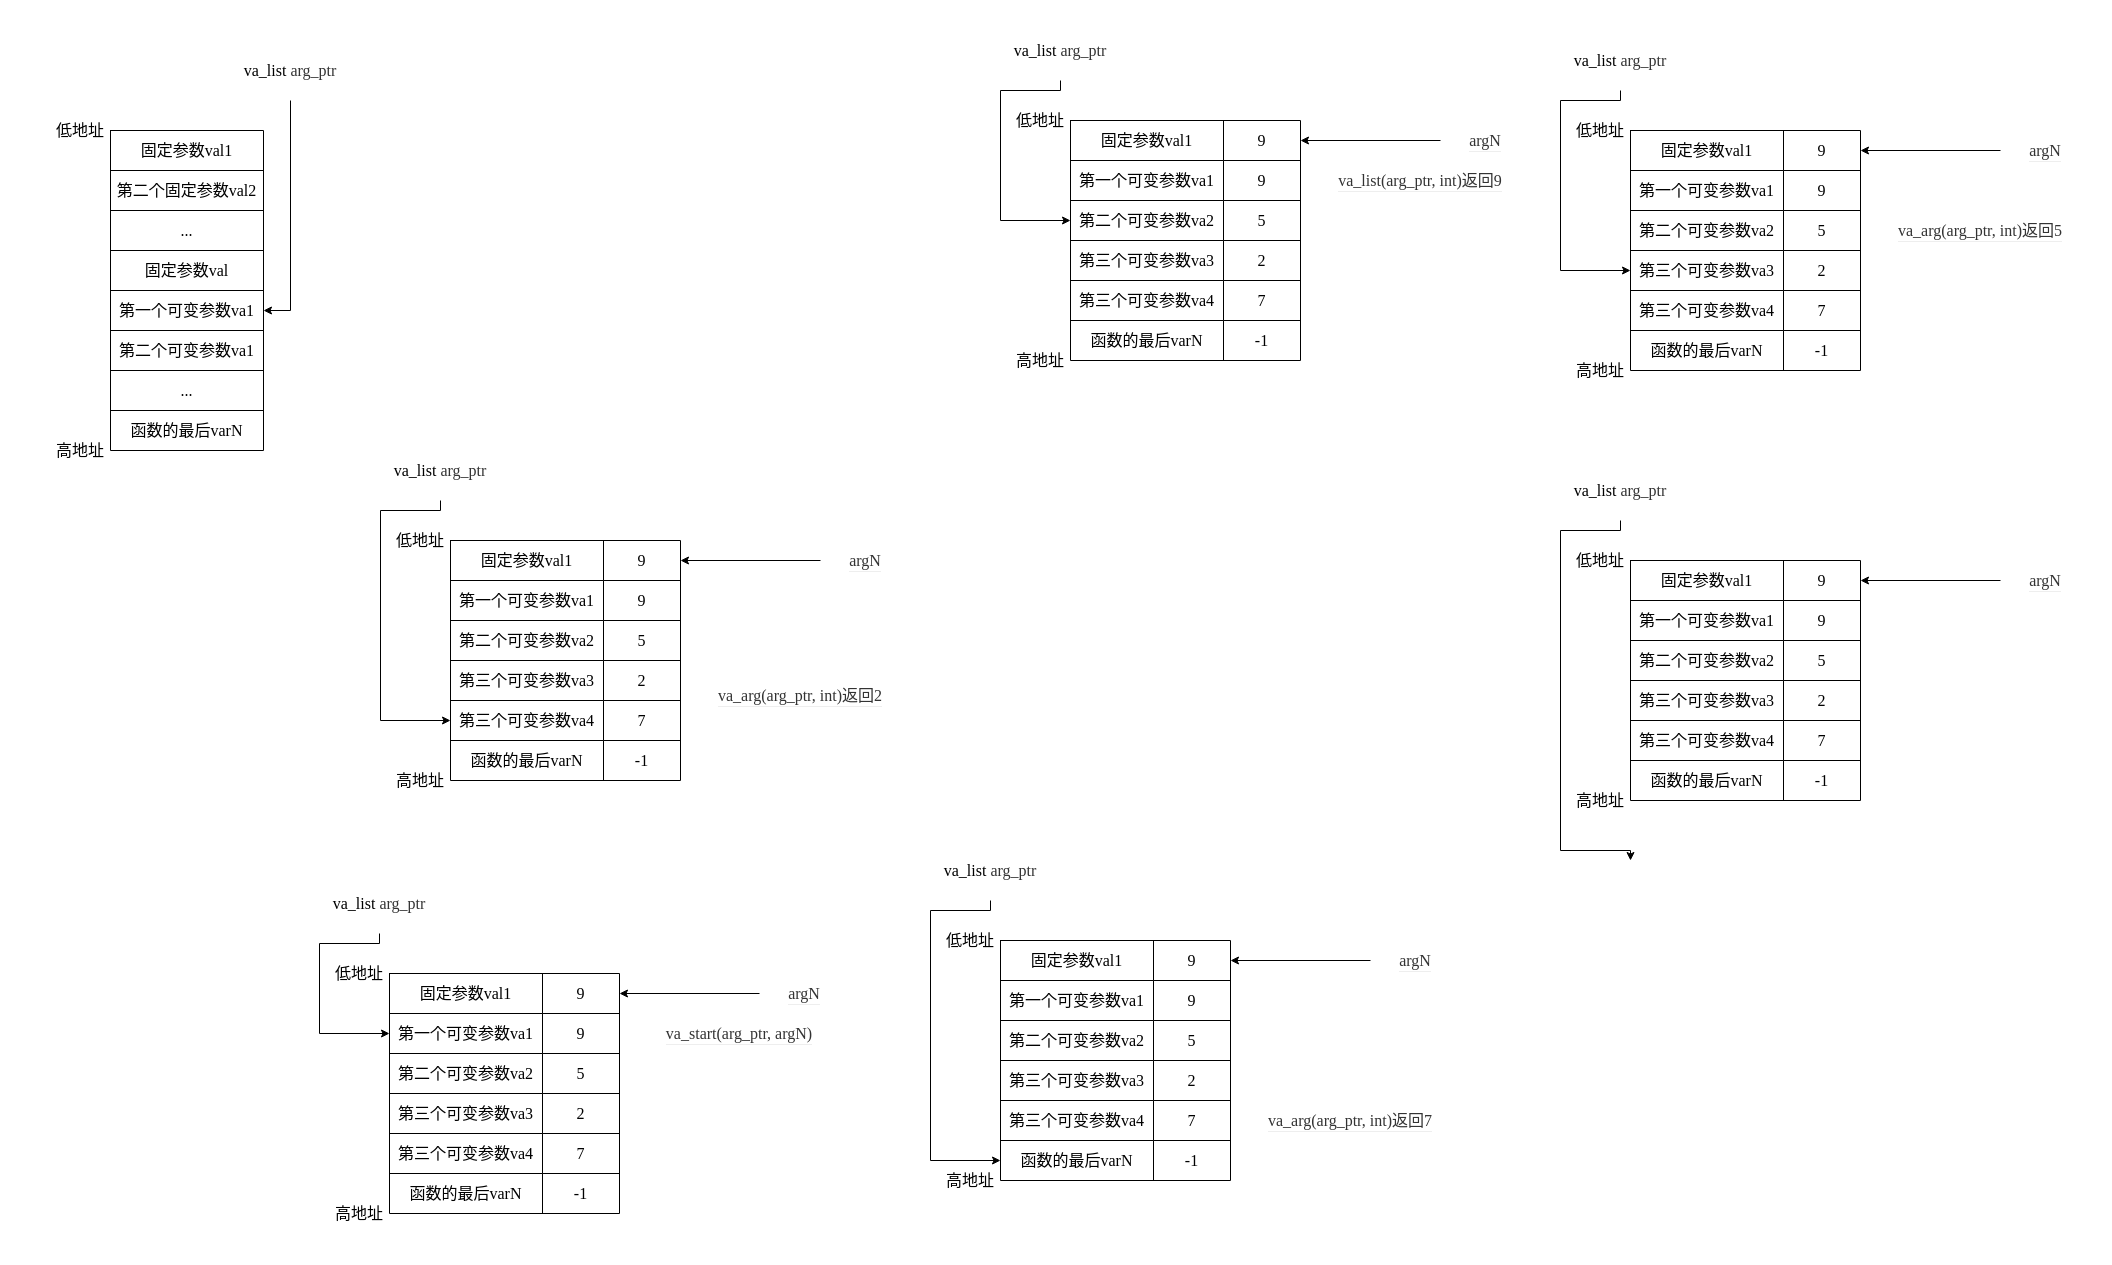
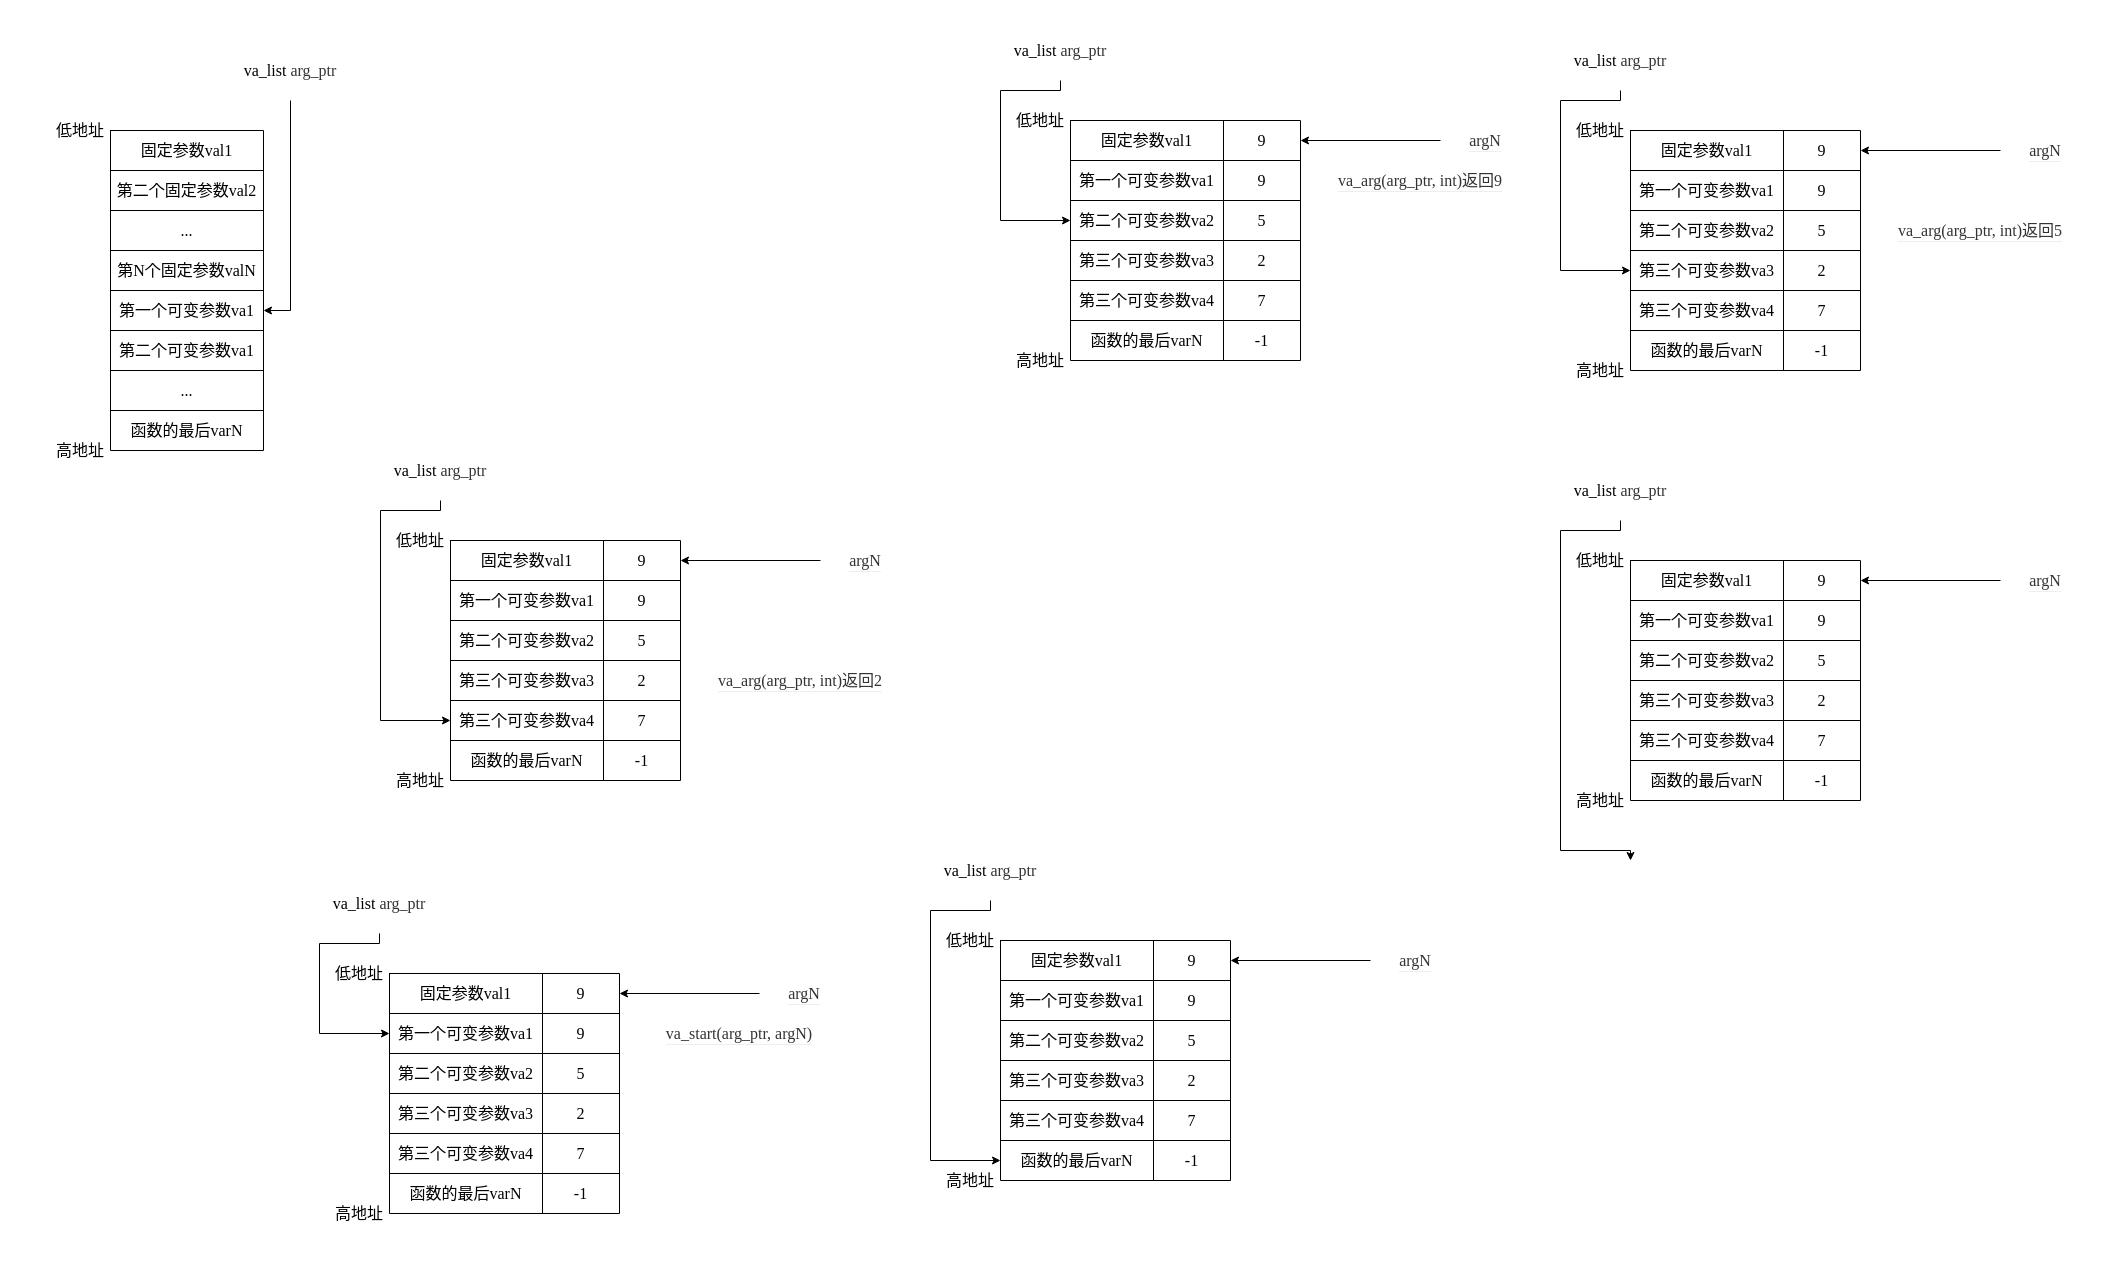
node "va_list(arg_ptr, int)返回9": label "va_list(arg_ptr, int)返回9" -> "va_arg(arg_ptr, int)返回9"
node "固定参数val": label "固定参数val" -> "第N个固定参数valN"
node "va_arg(arg_ptr, int)返回2": moved (801, 696) -> (801, 681)
node "va_arg(arg_ptr, int)返回7": removed
